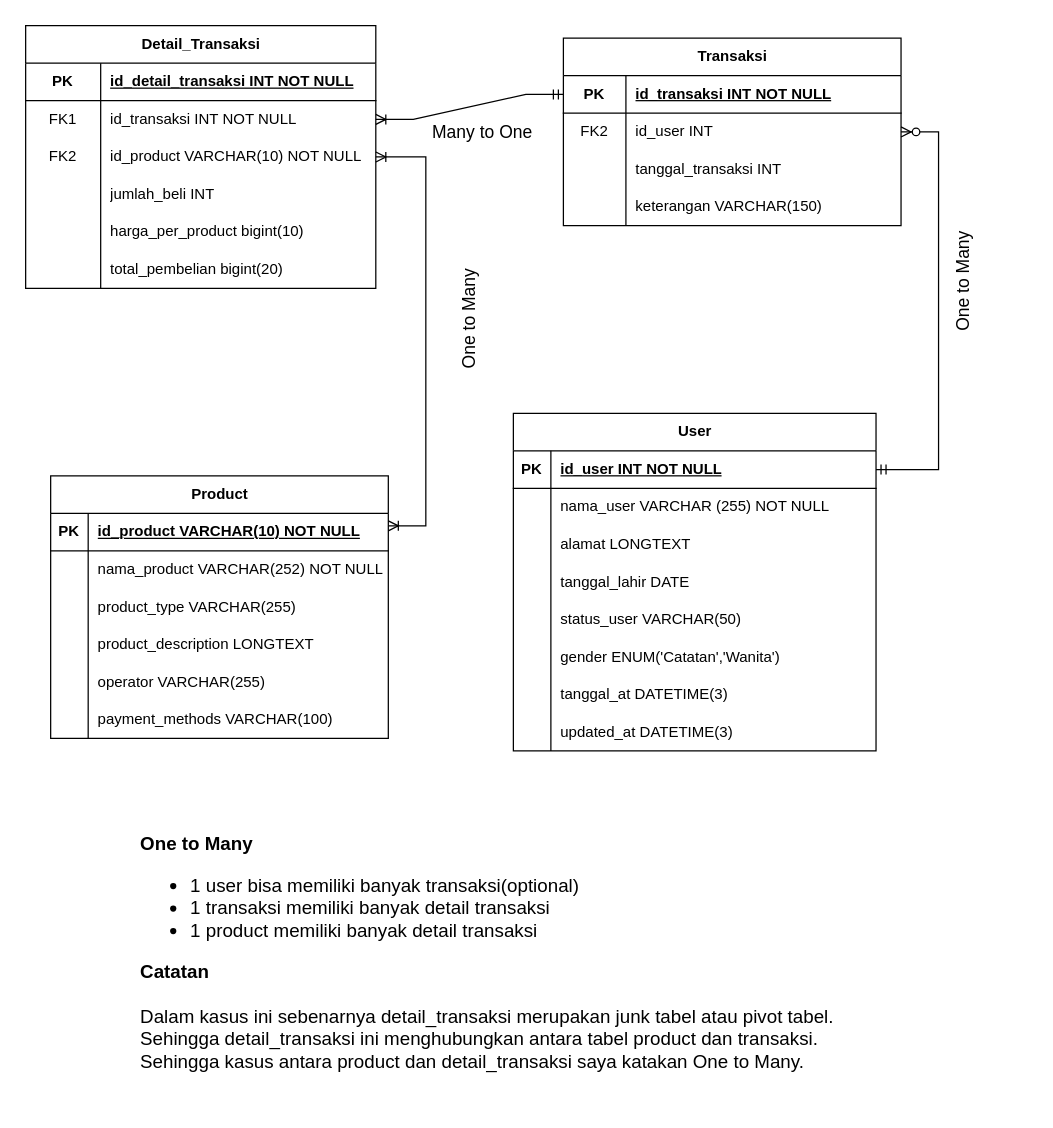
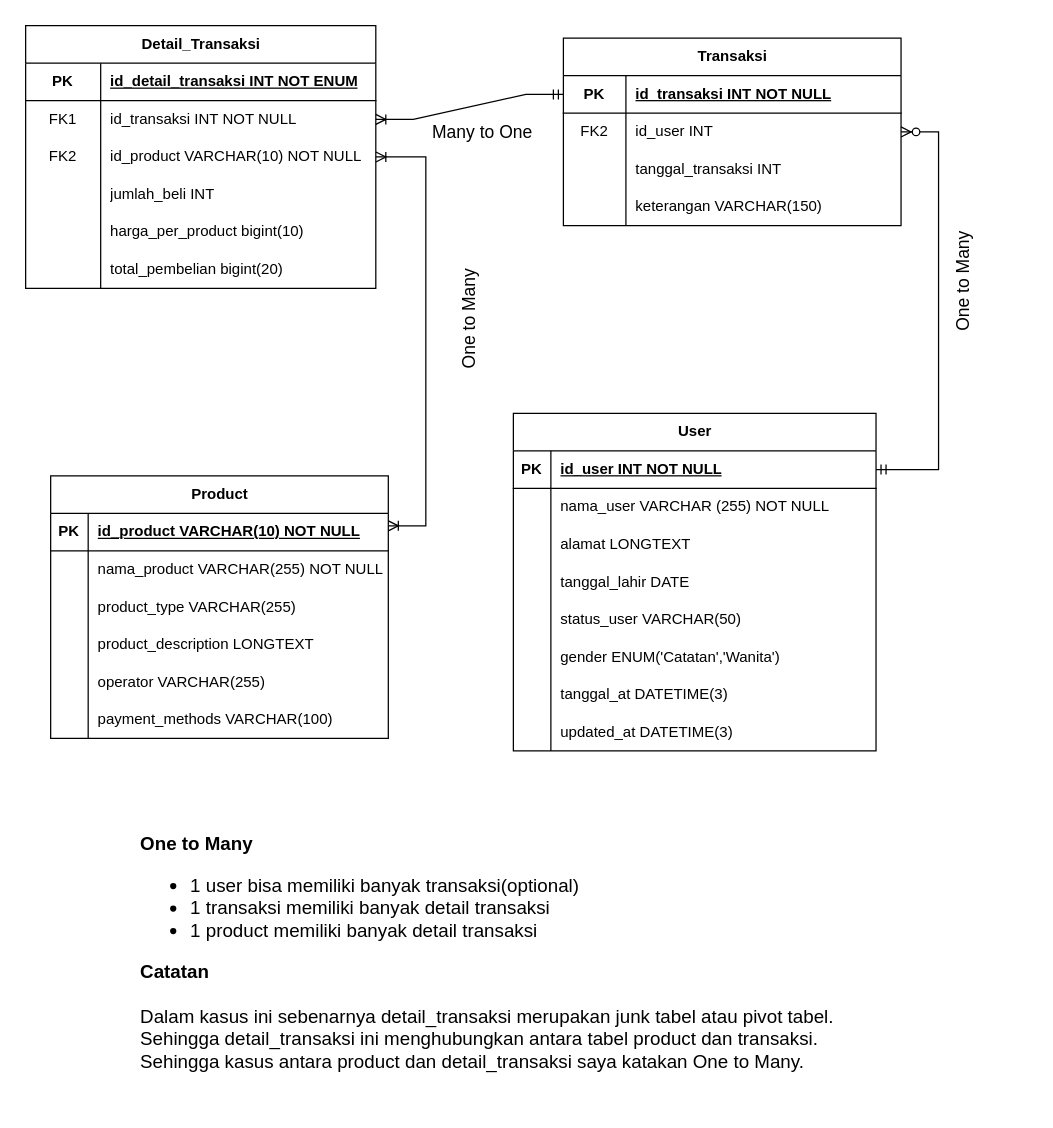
node "id_detail_transaksi INT NOT NULL": label "id_detail_transaksi INT NOT NULL" -> "id_detail_transaksi INT NOT ENUM"
node "nama_product VARCHAR(252) NOT NULL": label "nama_product VARCHAR(252) NOT NULL" -> "nama_product VARCHAR(255) NOT NULL"
